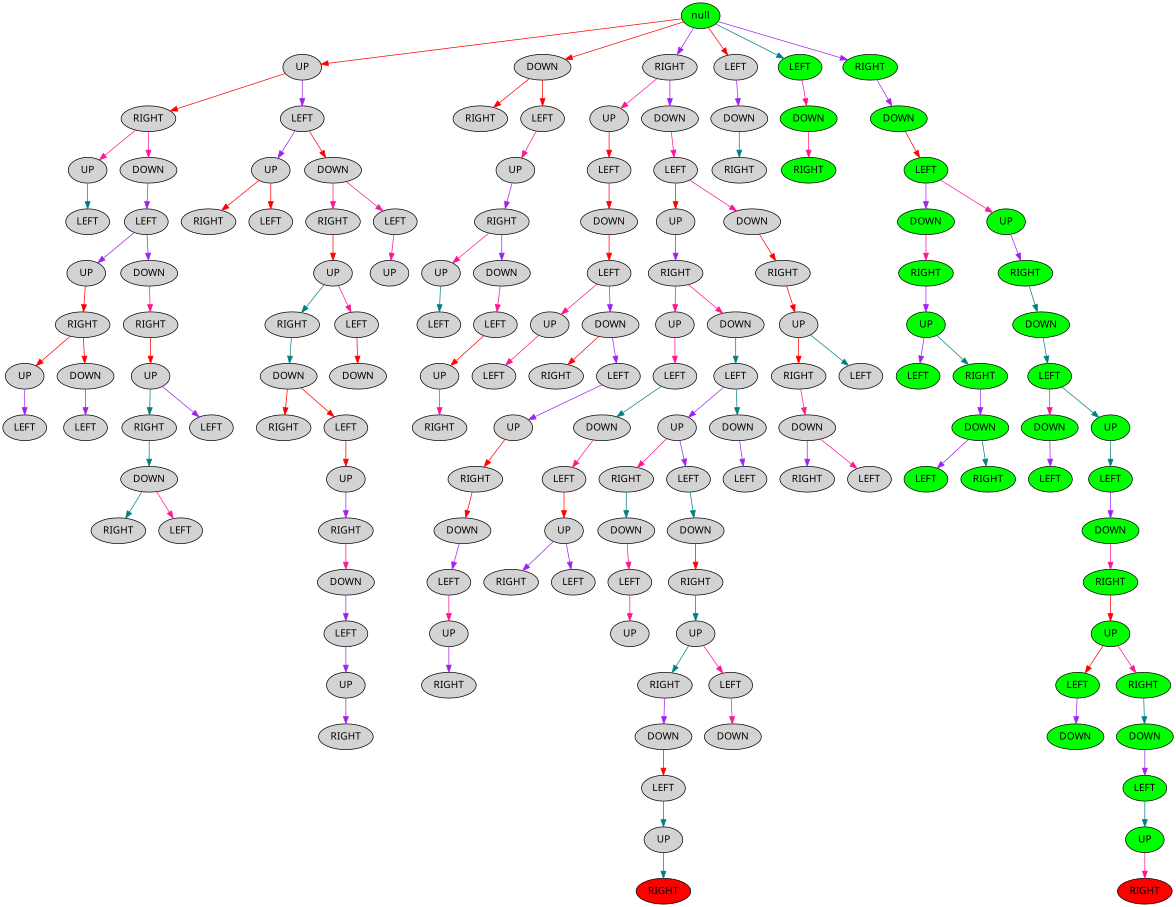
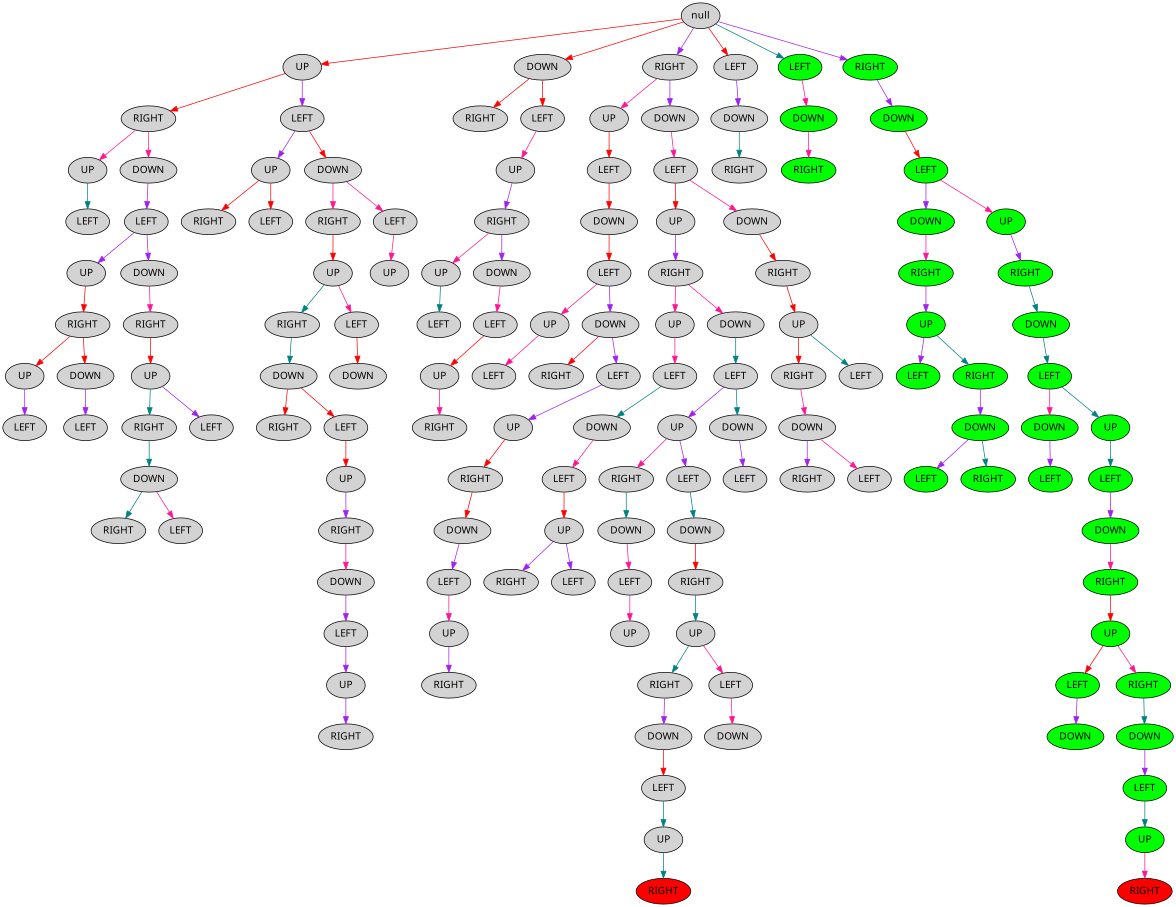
node "null": fillcolor green -> lightgrey
